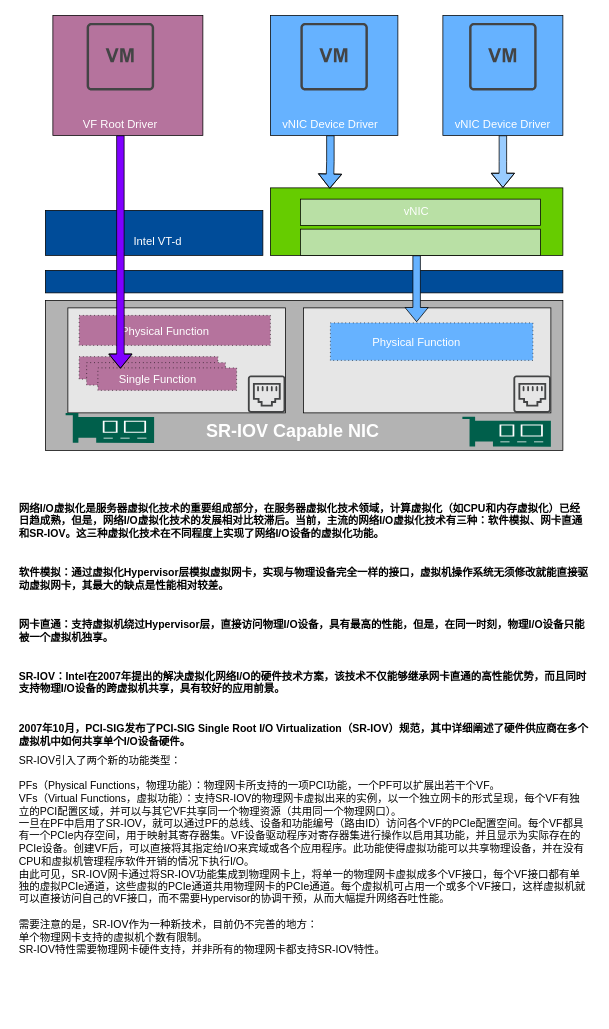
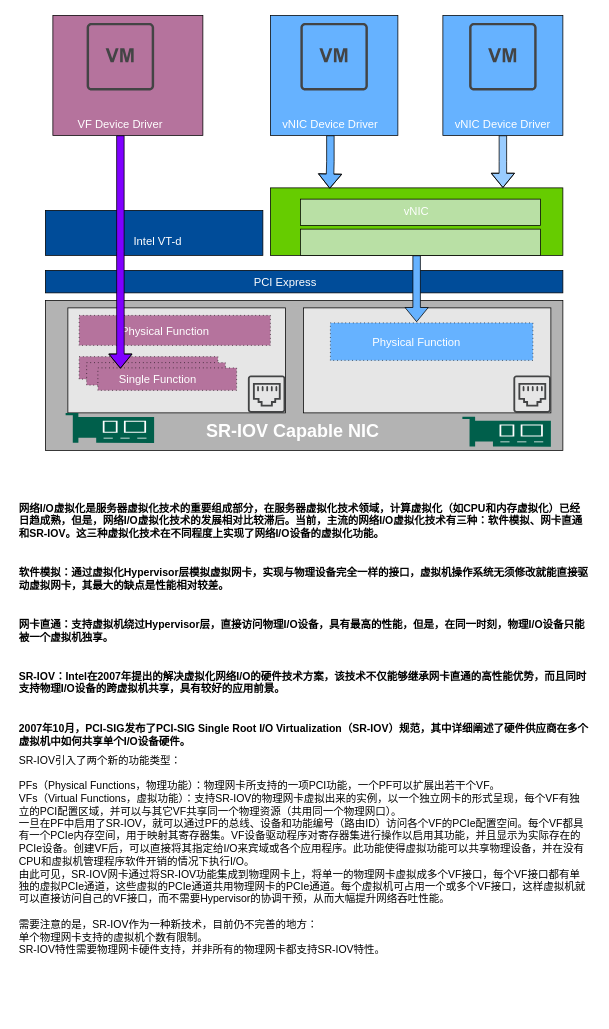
node "VF Root Driver": label "VF Root Driver" -> "VF Device Driver"
node "PCI Express": added
